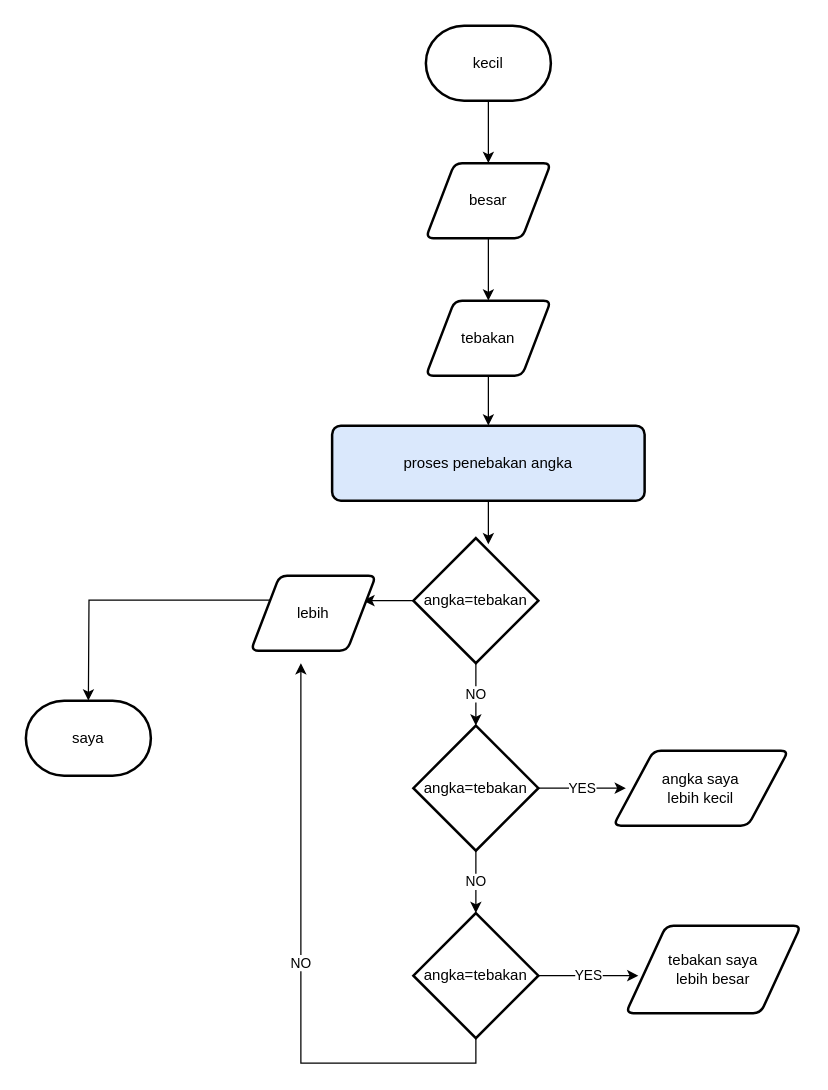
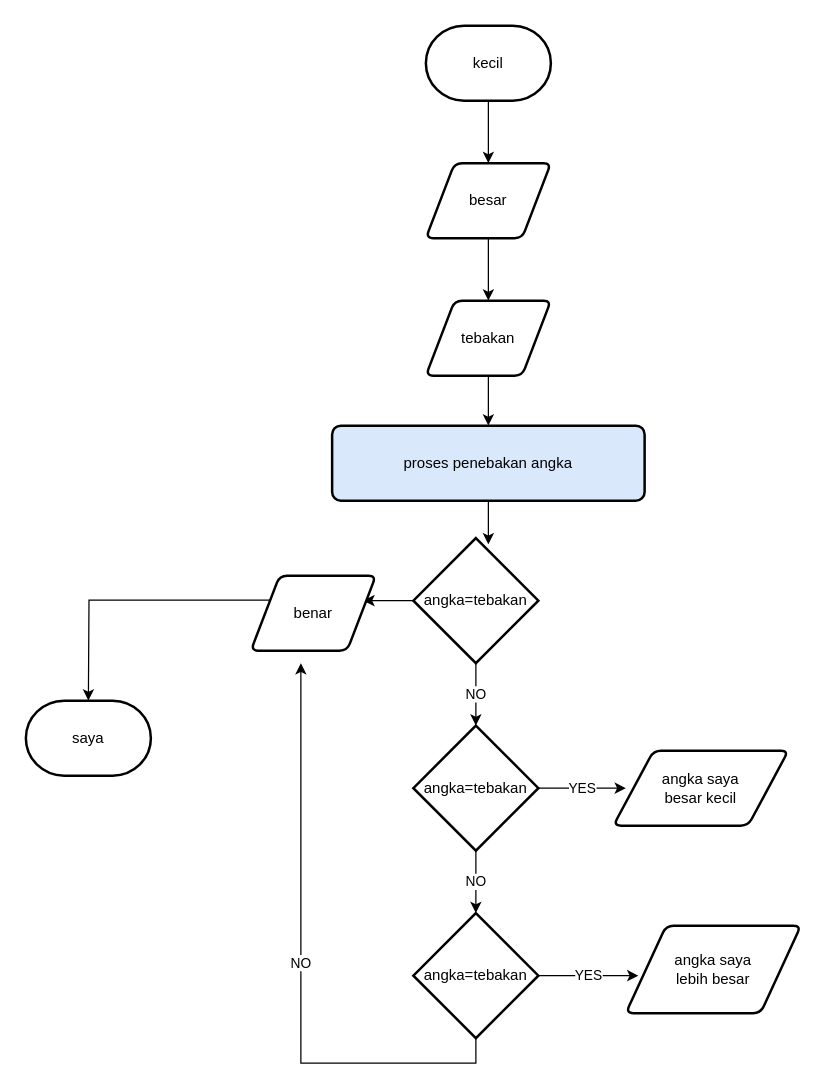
node "lebih": label "lebih" -> "benar"
node "angka saya lebih kecil": label "angka saya lebih kecil" -> "angka saya besar kecil"
node "tebakan saya lebih besar": label "tebakan saya lebih besar" -> "angka saya lebih besar"
